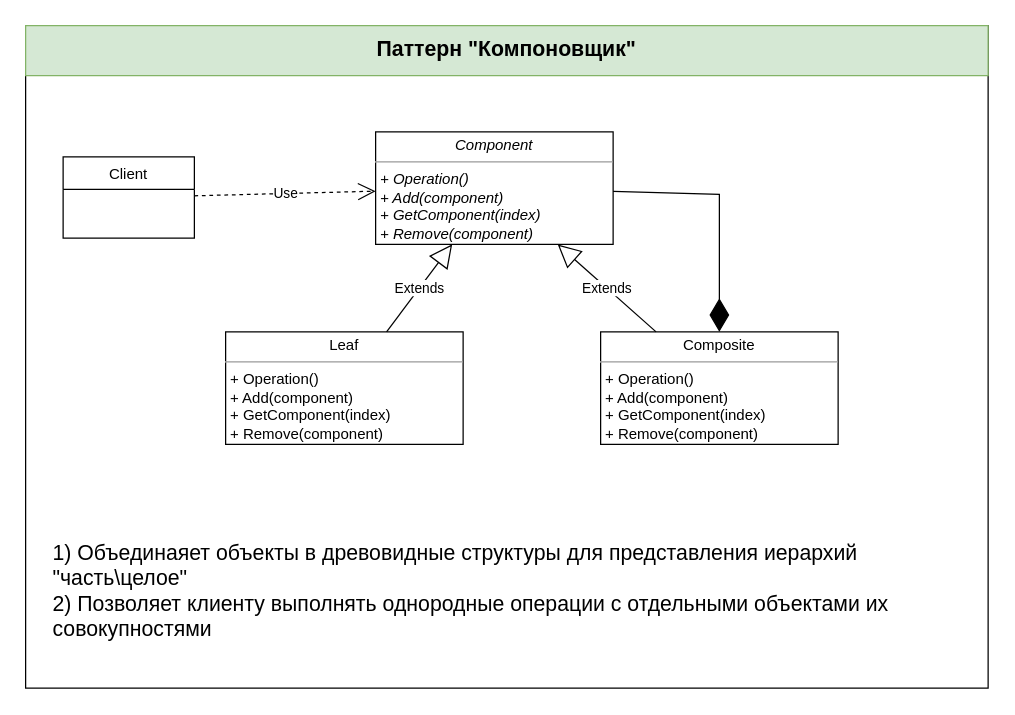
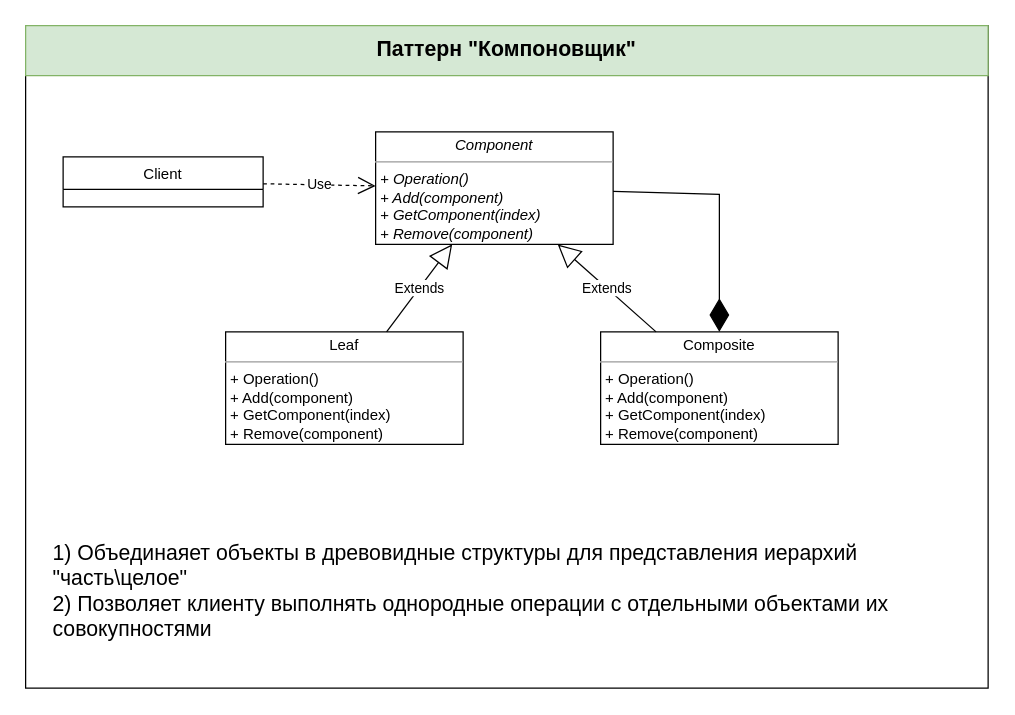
node "Client": size 131x81 -> 200x50
